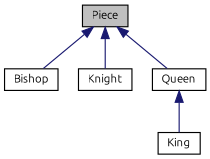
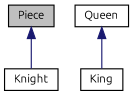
edge "Queen" -> "Piece": removed
node "Bishop": removed
